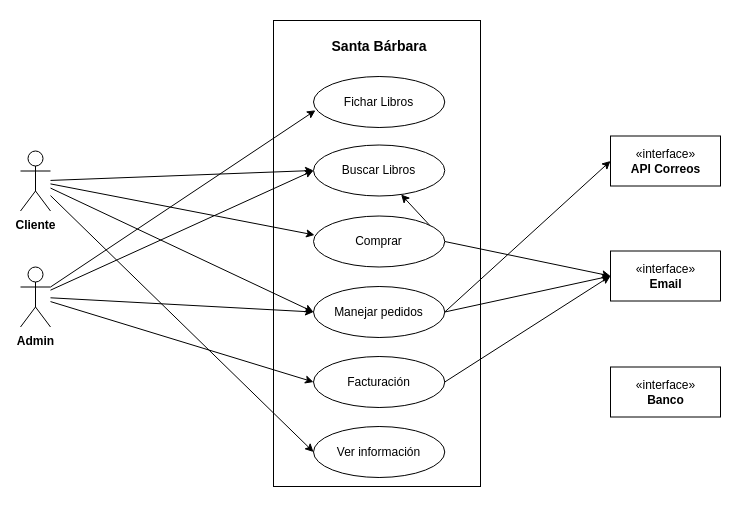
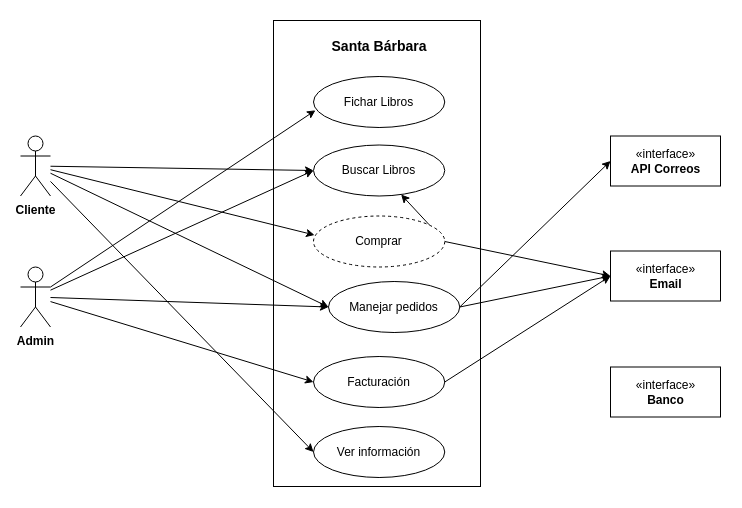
node "Cliente": moved (36, 181) -> (36, 166)
node "Comprar": style solid -> dashed
node "Manejar pedidos": moved (379, 312) -> (394, 307)
